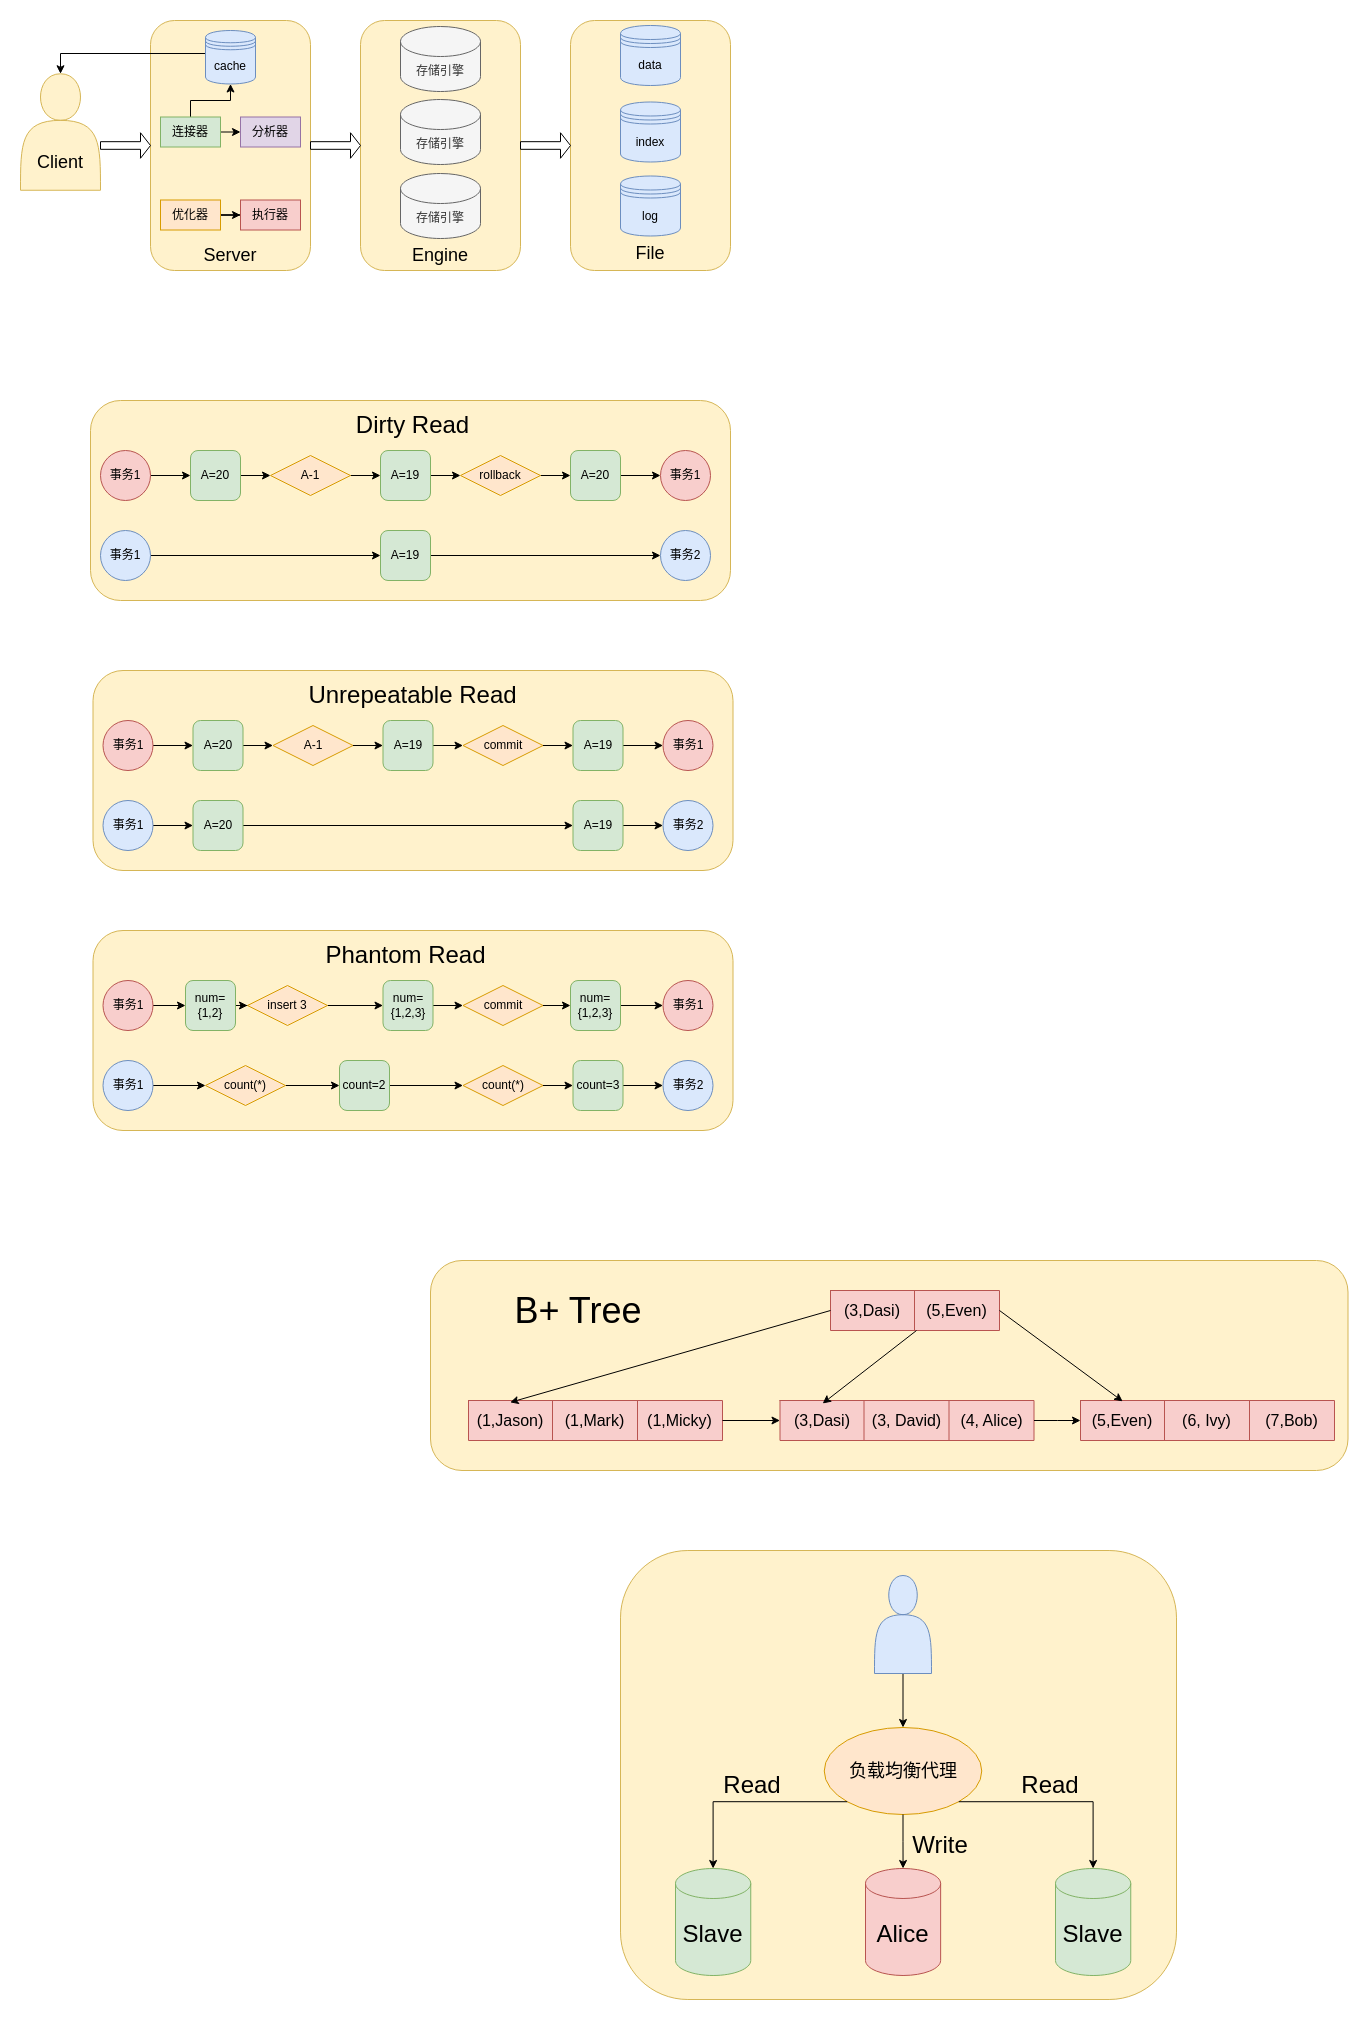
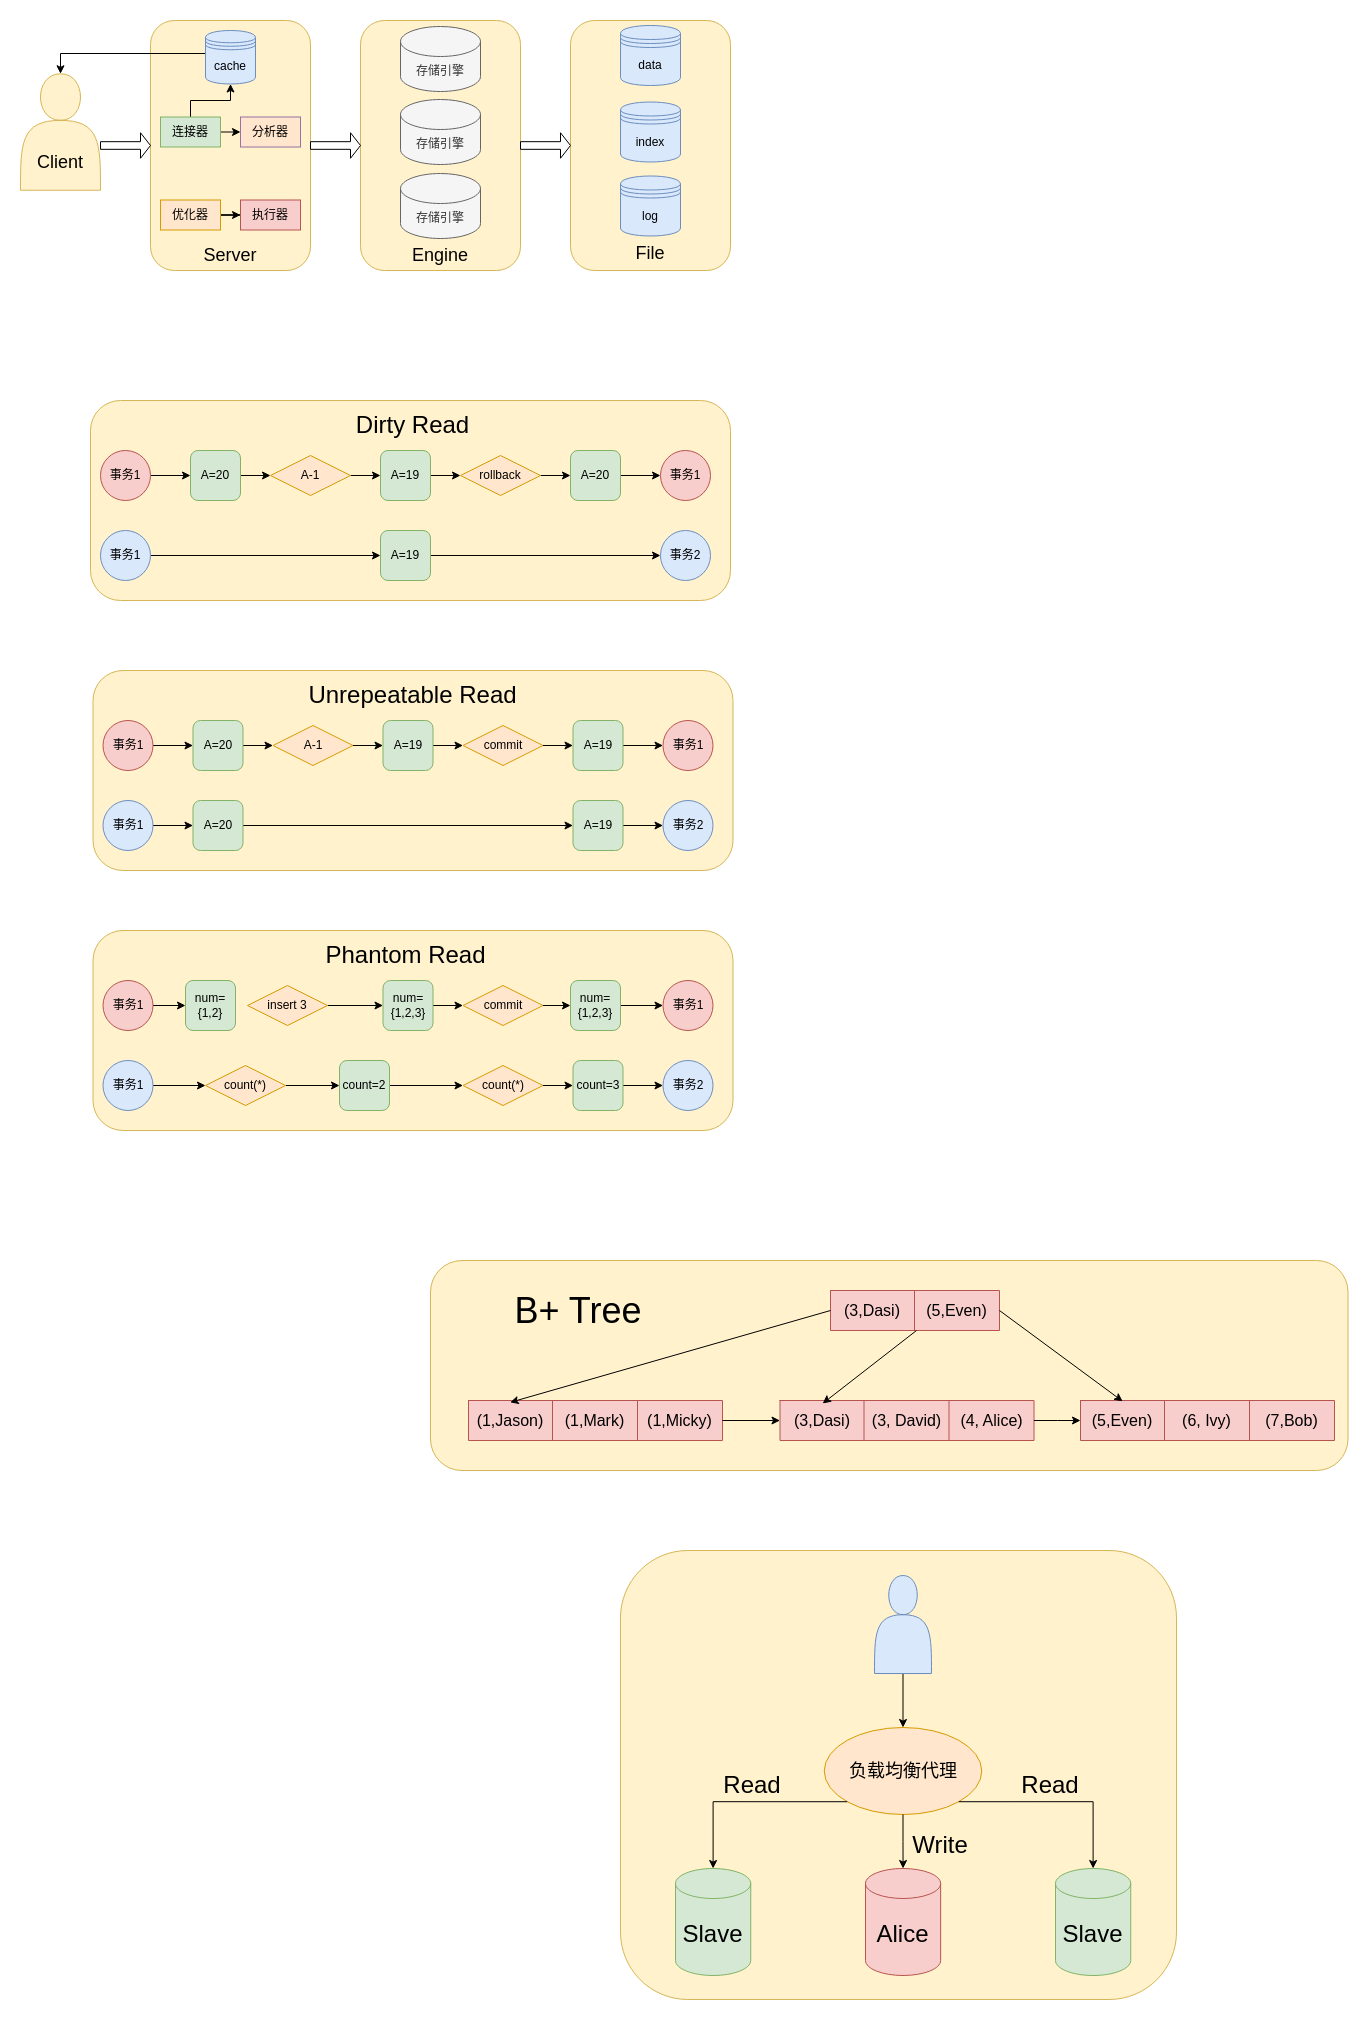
node "分析器": fillcolor #e1d5e7 -> #ffe6cc
edge "num={1,2}" -> "insert 3": removed
